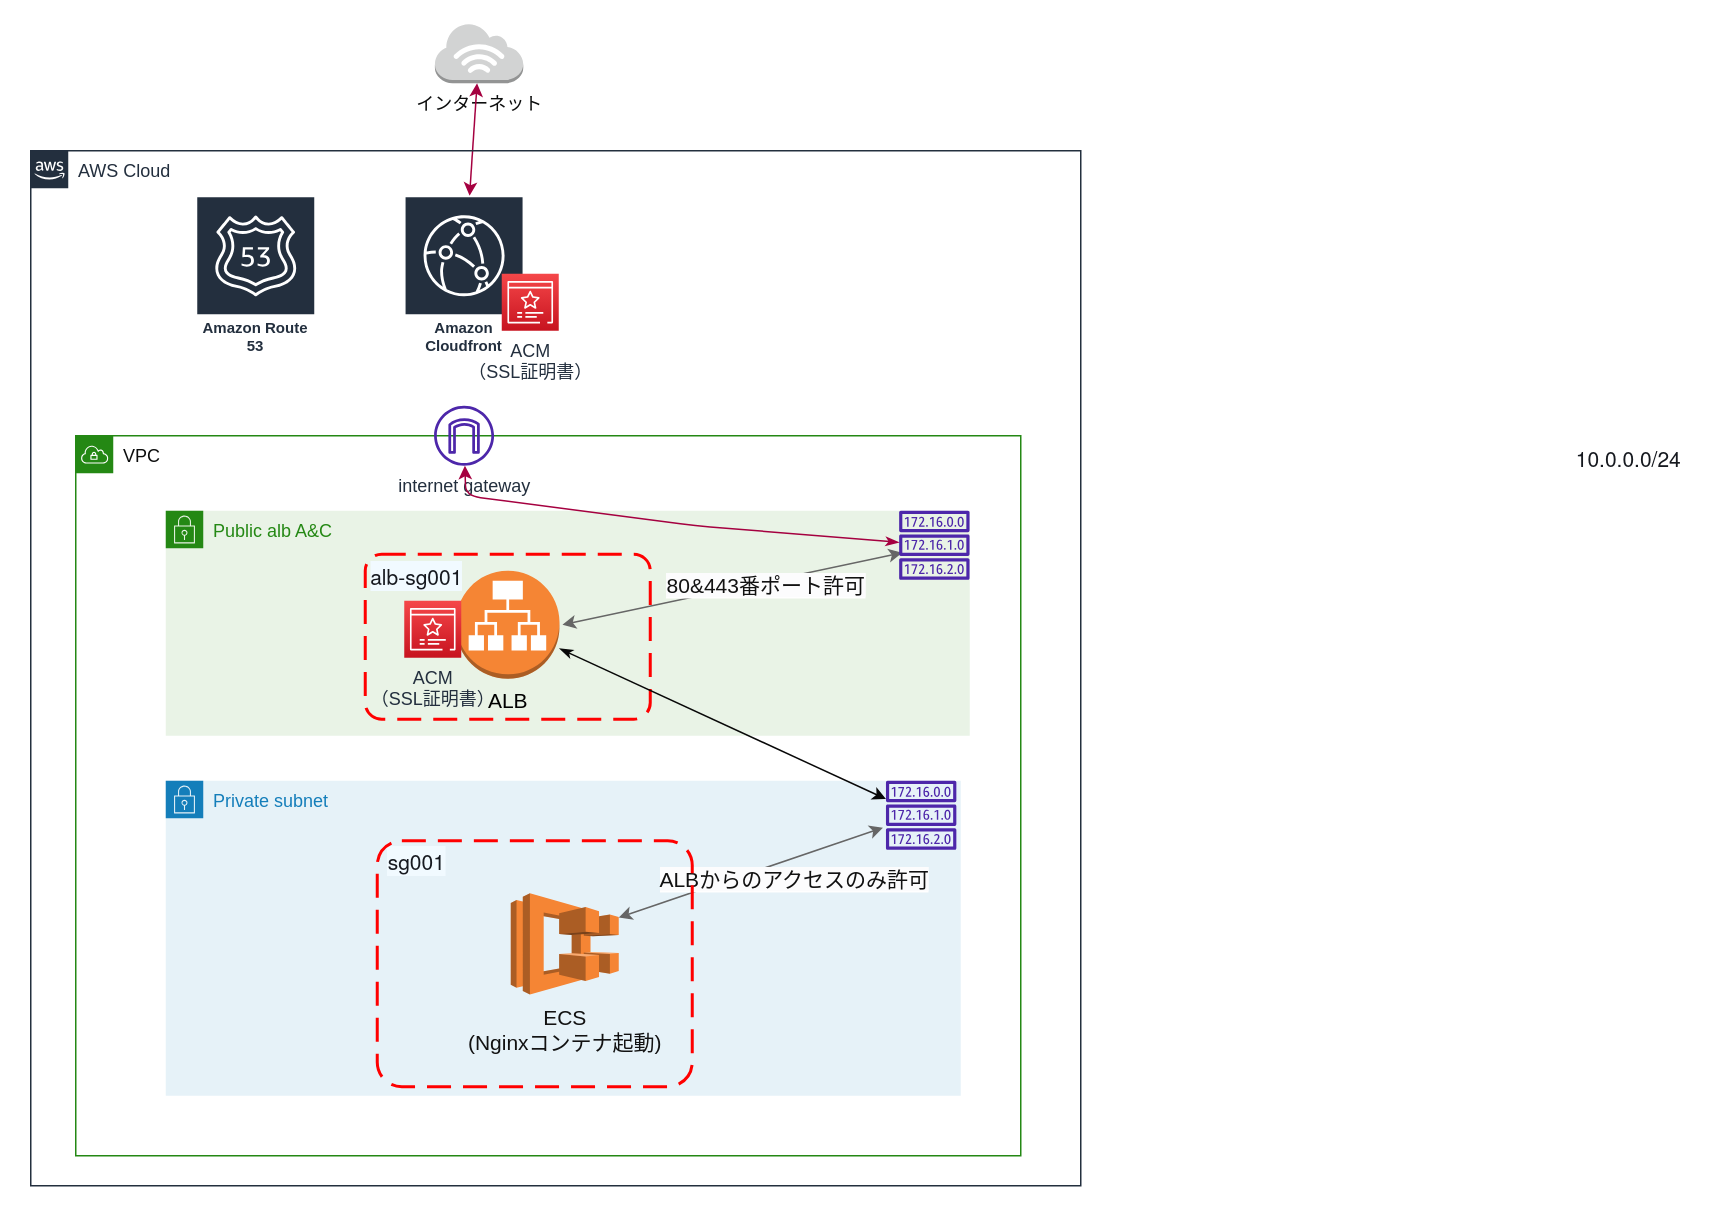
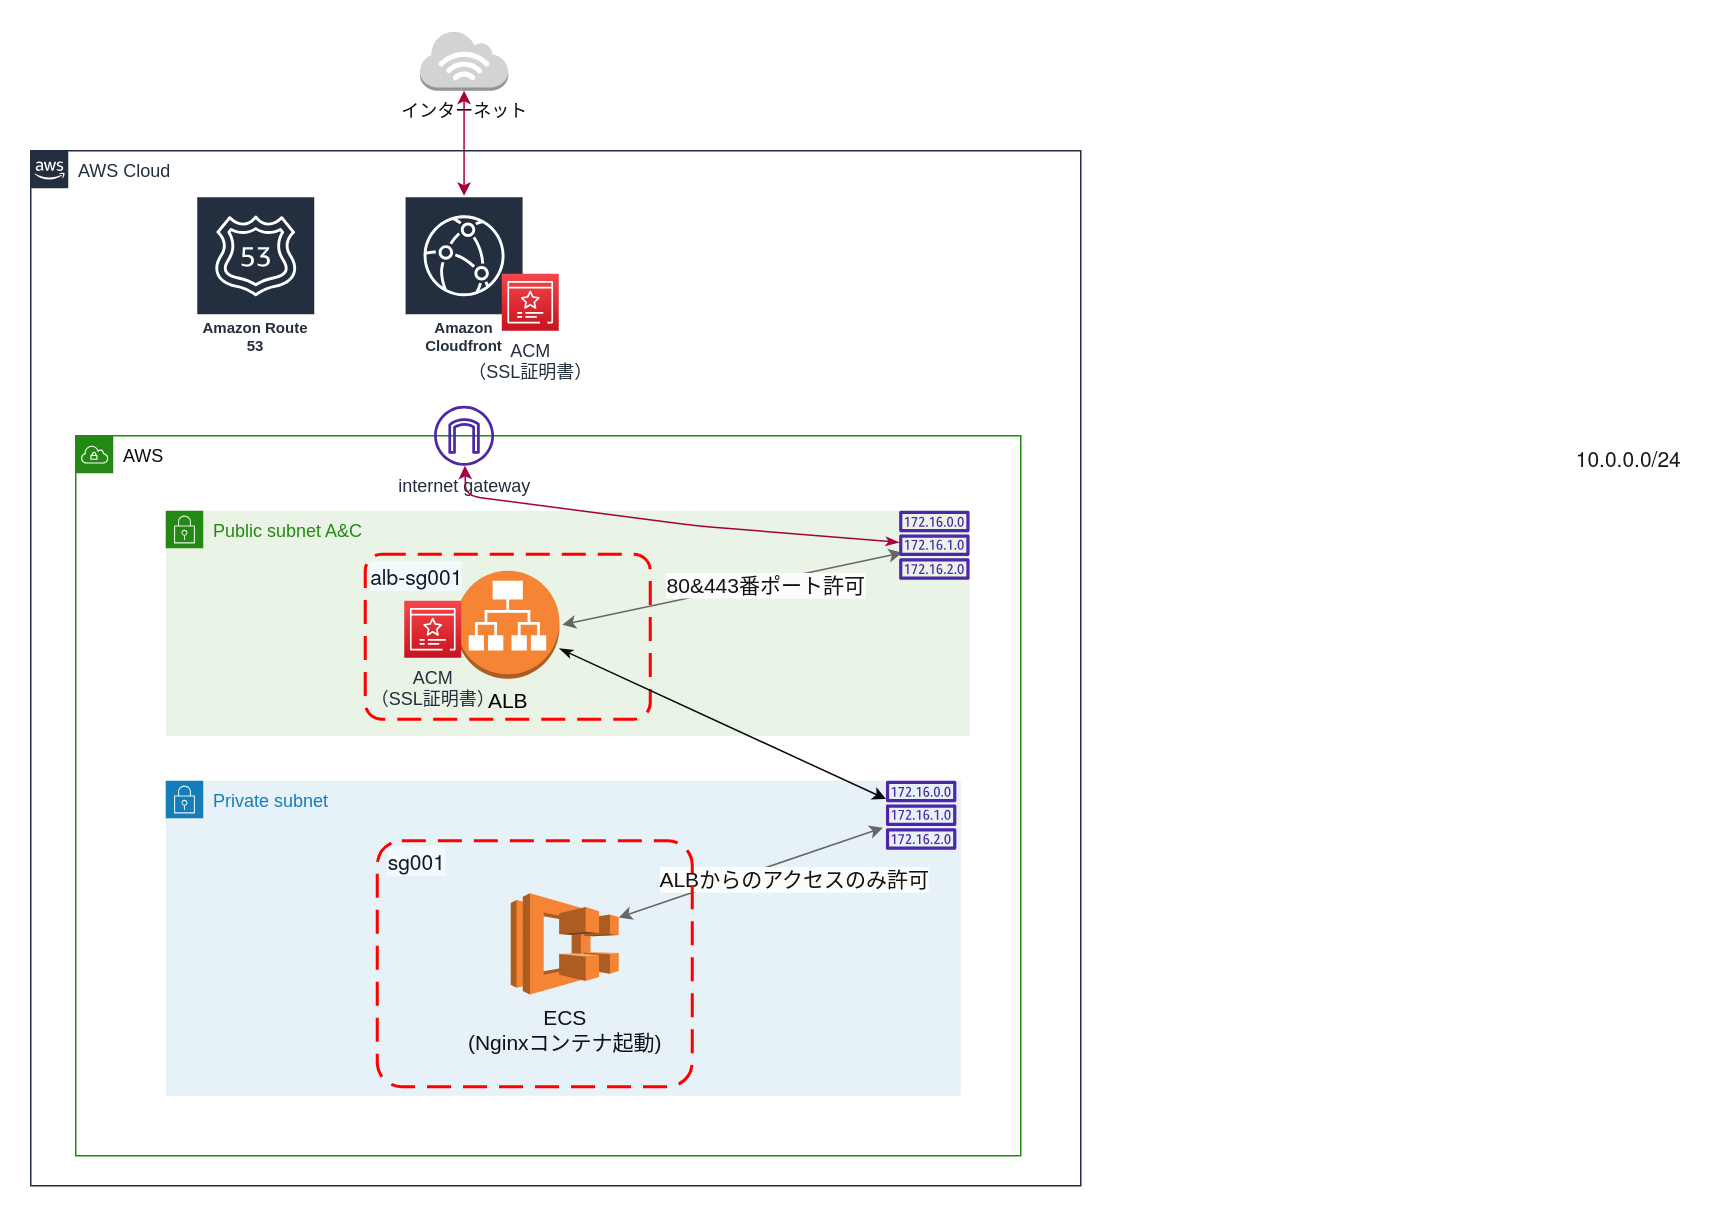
node "インターネット": moved (479, 53) -> (464, 61)
node "VPC": label "VPC" -> "AWS"
node "Public alb A&C": label "Public alb A&C" -> "Public subnet A&C"
